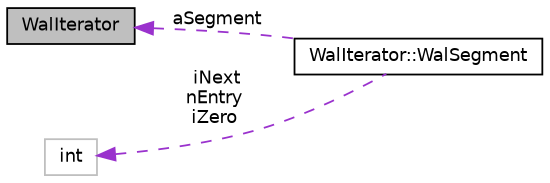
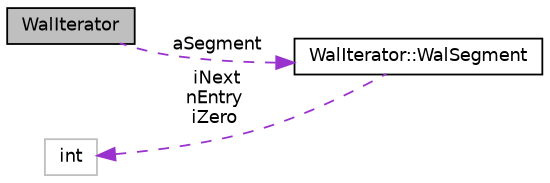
edge "WalIterator::WalSegment" -> "WalIterator": reversed
